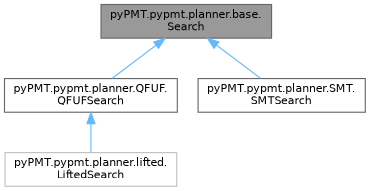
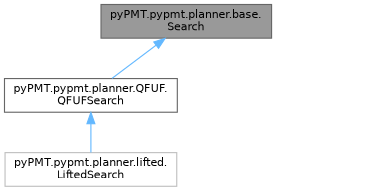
node "pyPMT.pypmt.planner.SMT. SMTSearch": removed
